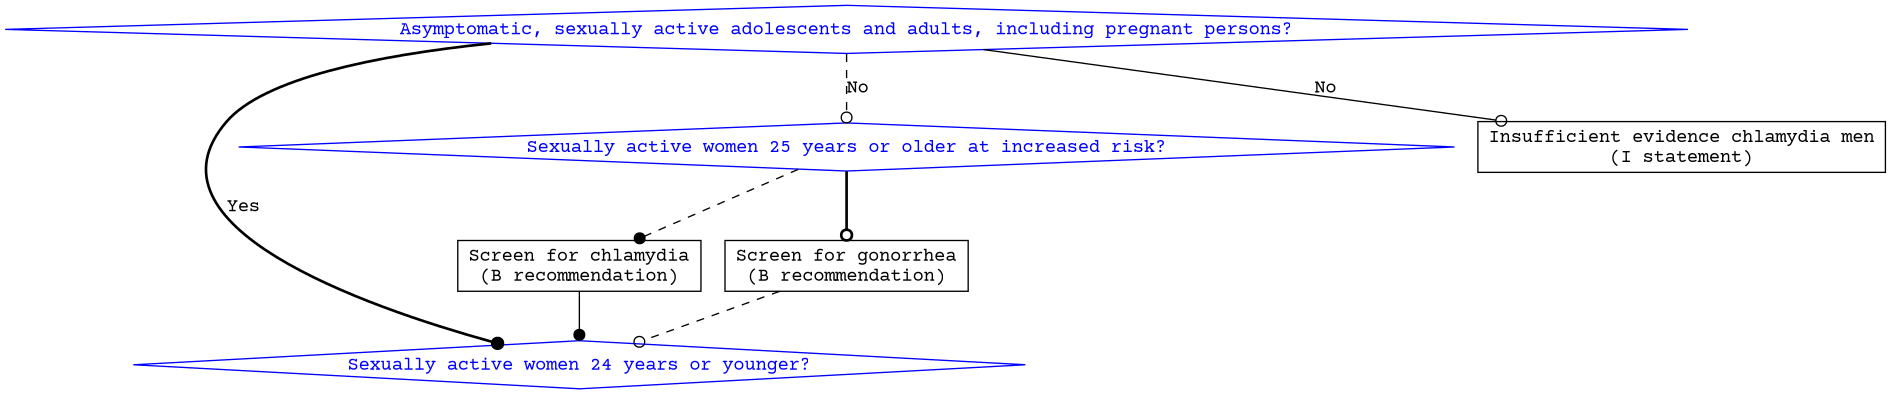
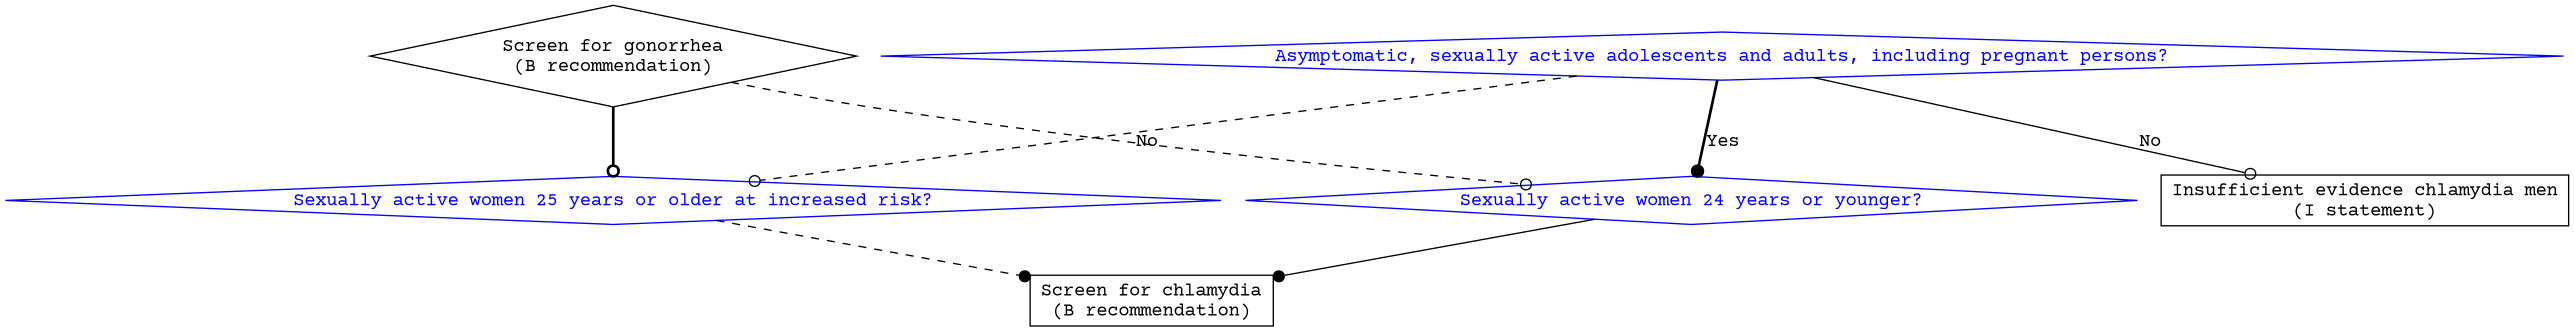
edge "Sexually active women 25 years or older at increased risk?" -> "Screen for gonorrhea (B recommendation)": reversed
node "Screen for gonorrhea (B recommendation)": shape box -> diamond
edge "Screen for chlamydia (B recommendation)" -> "Sexually active women 24 years or younger?": reversed
